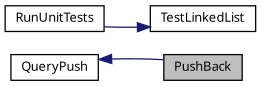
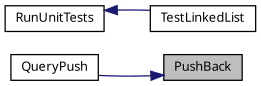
edge "RunUnitTests" -> "TestLinkedList": reversed
edge "PushBack" -> "QueryPush": reversed
